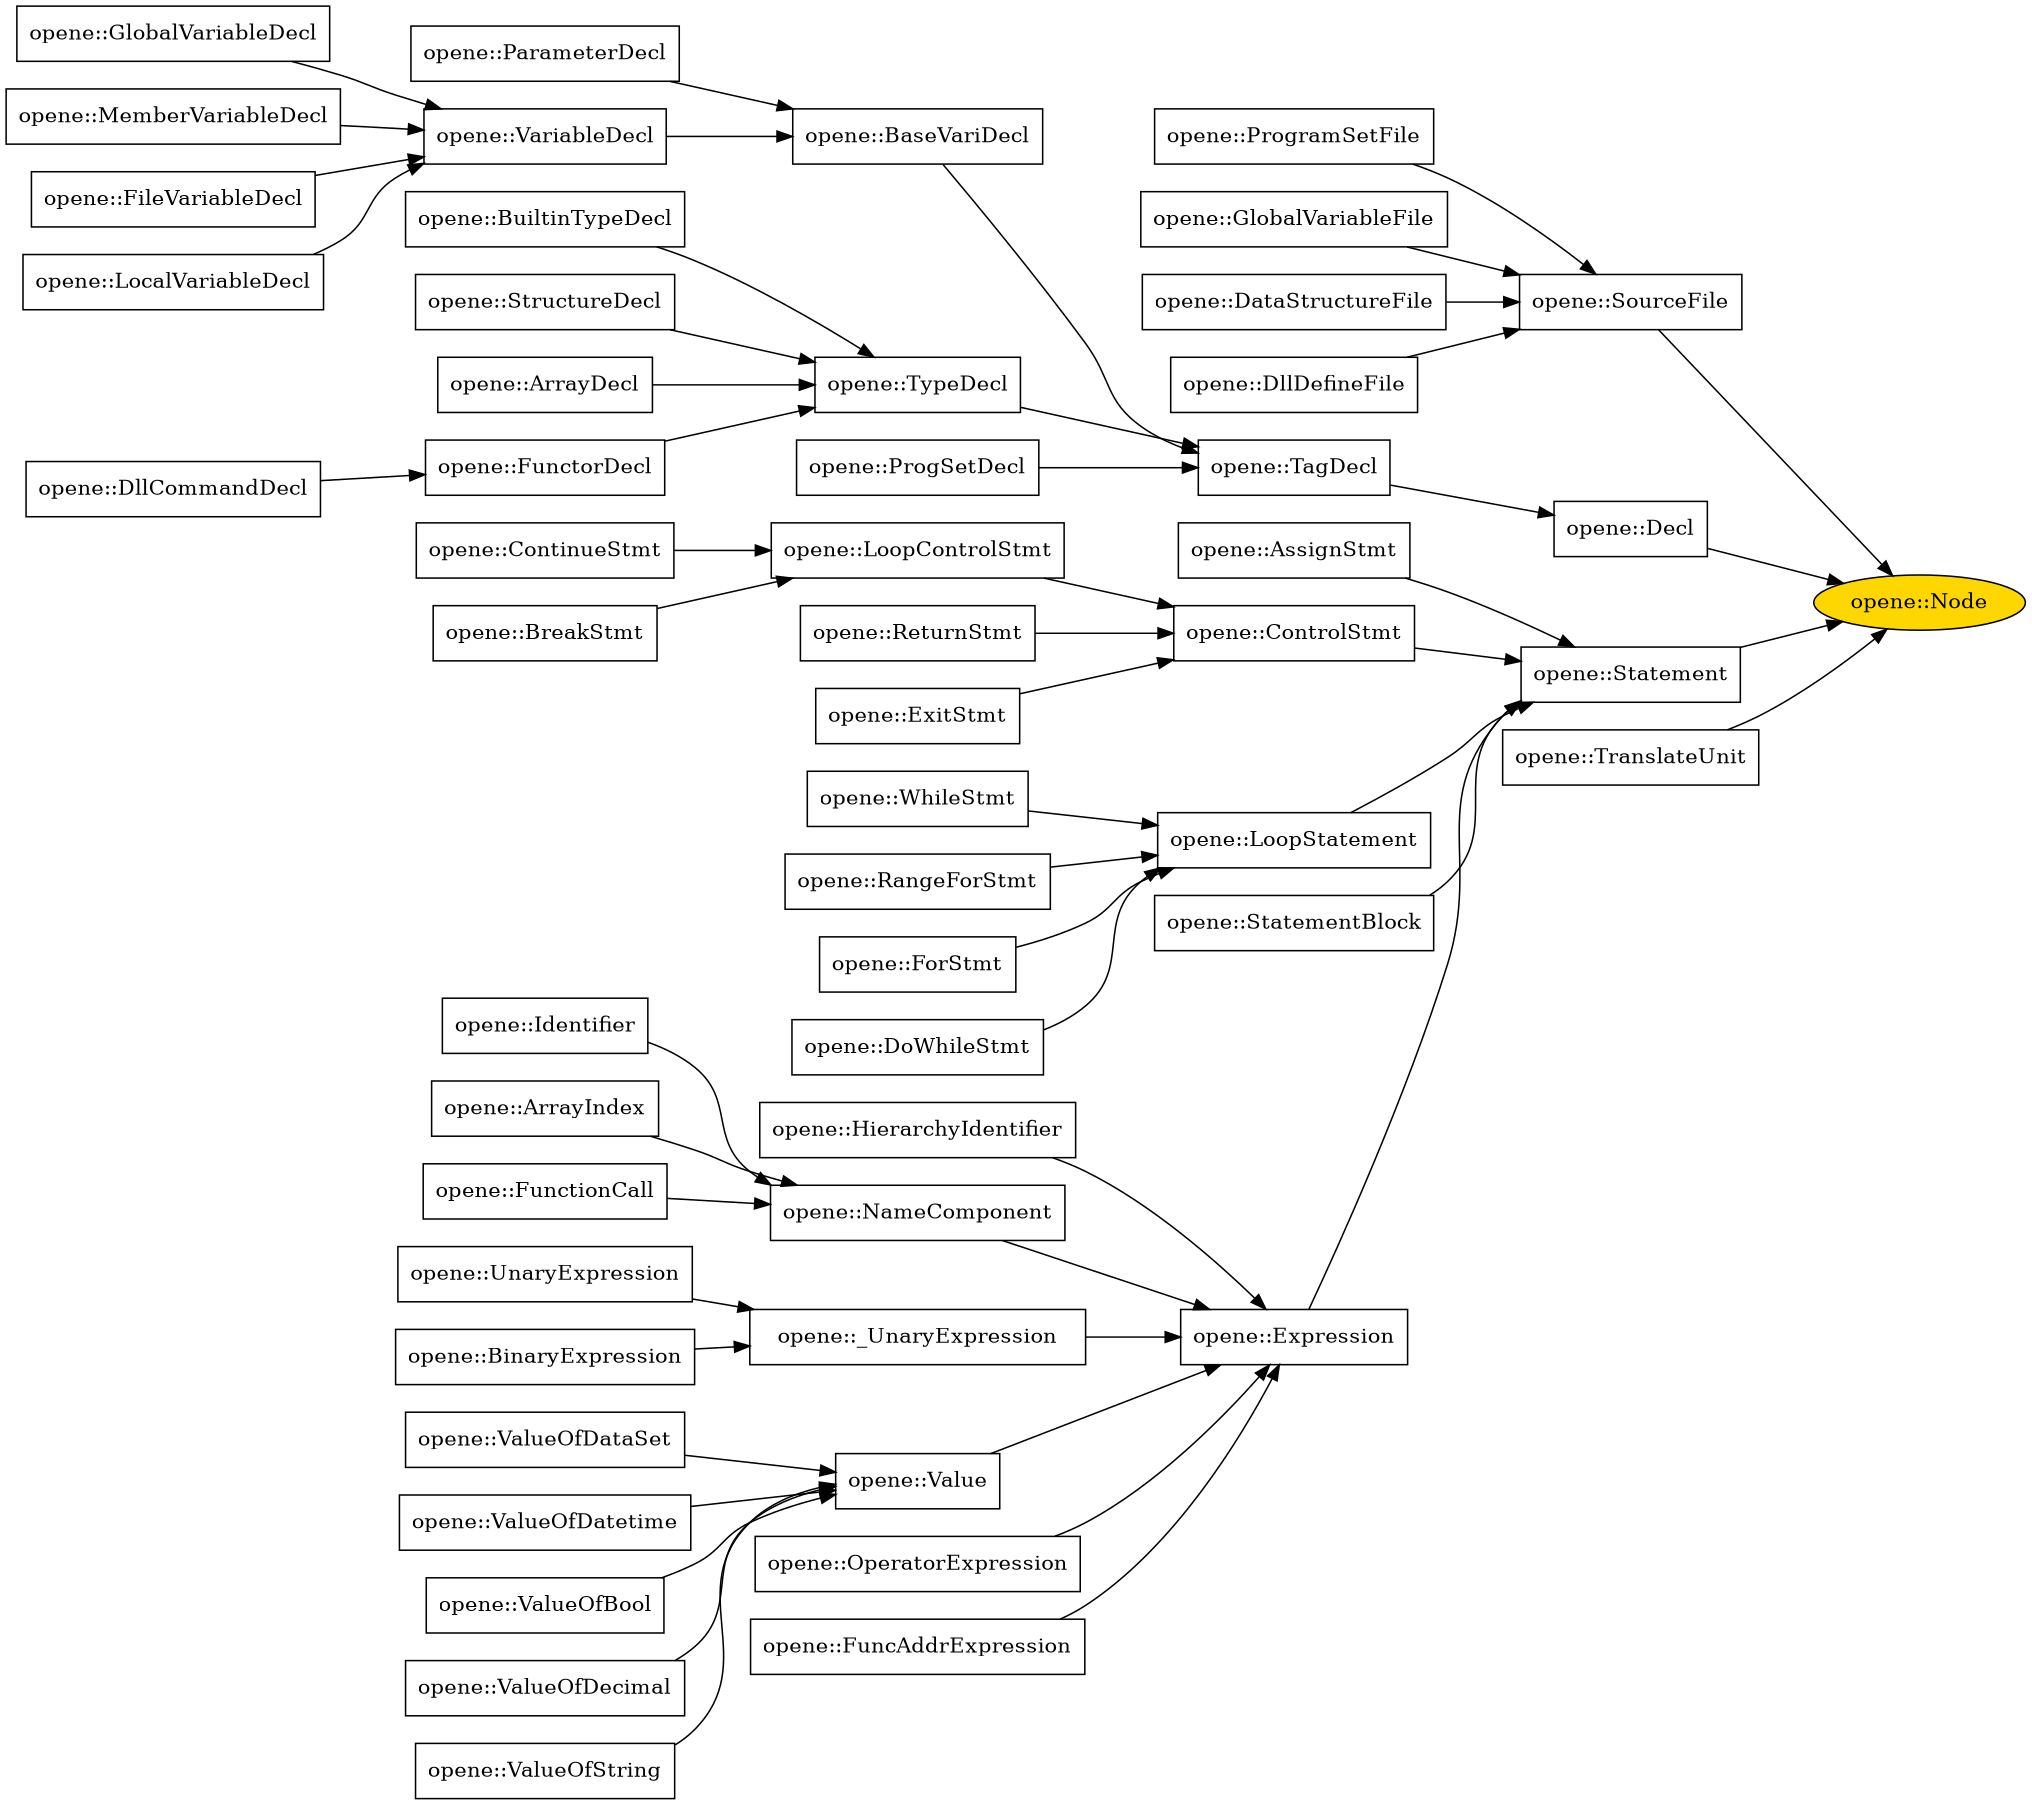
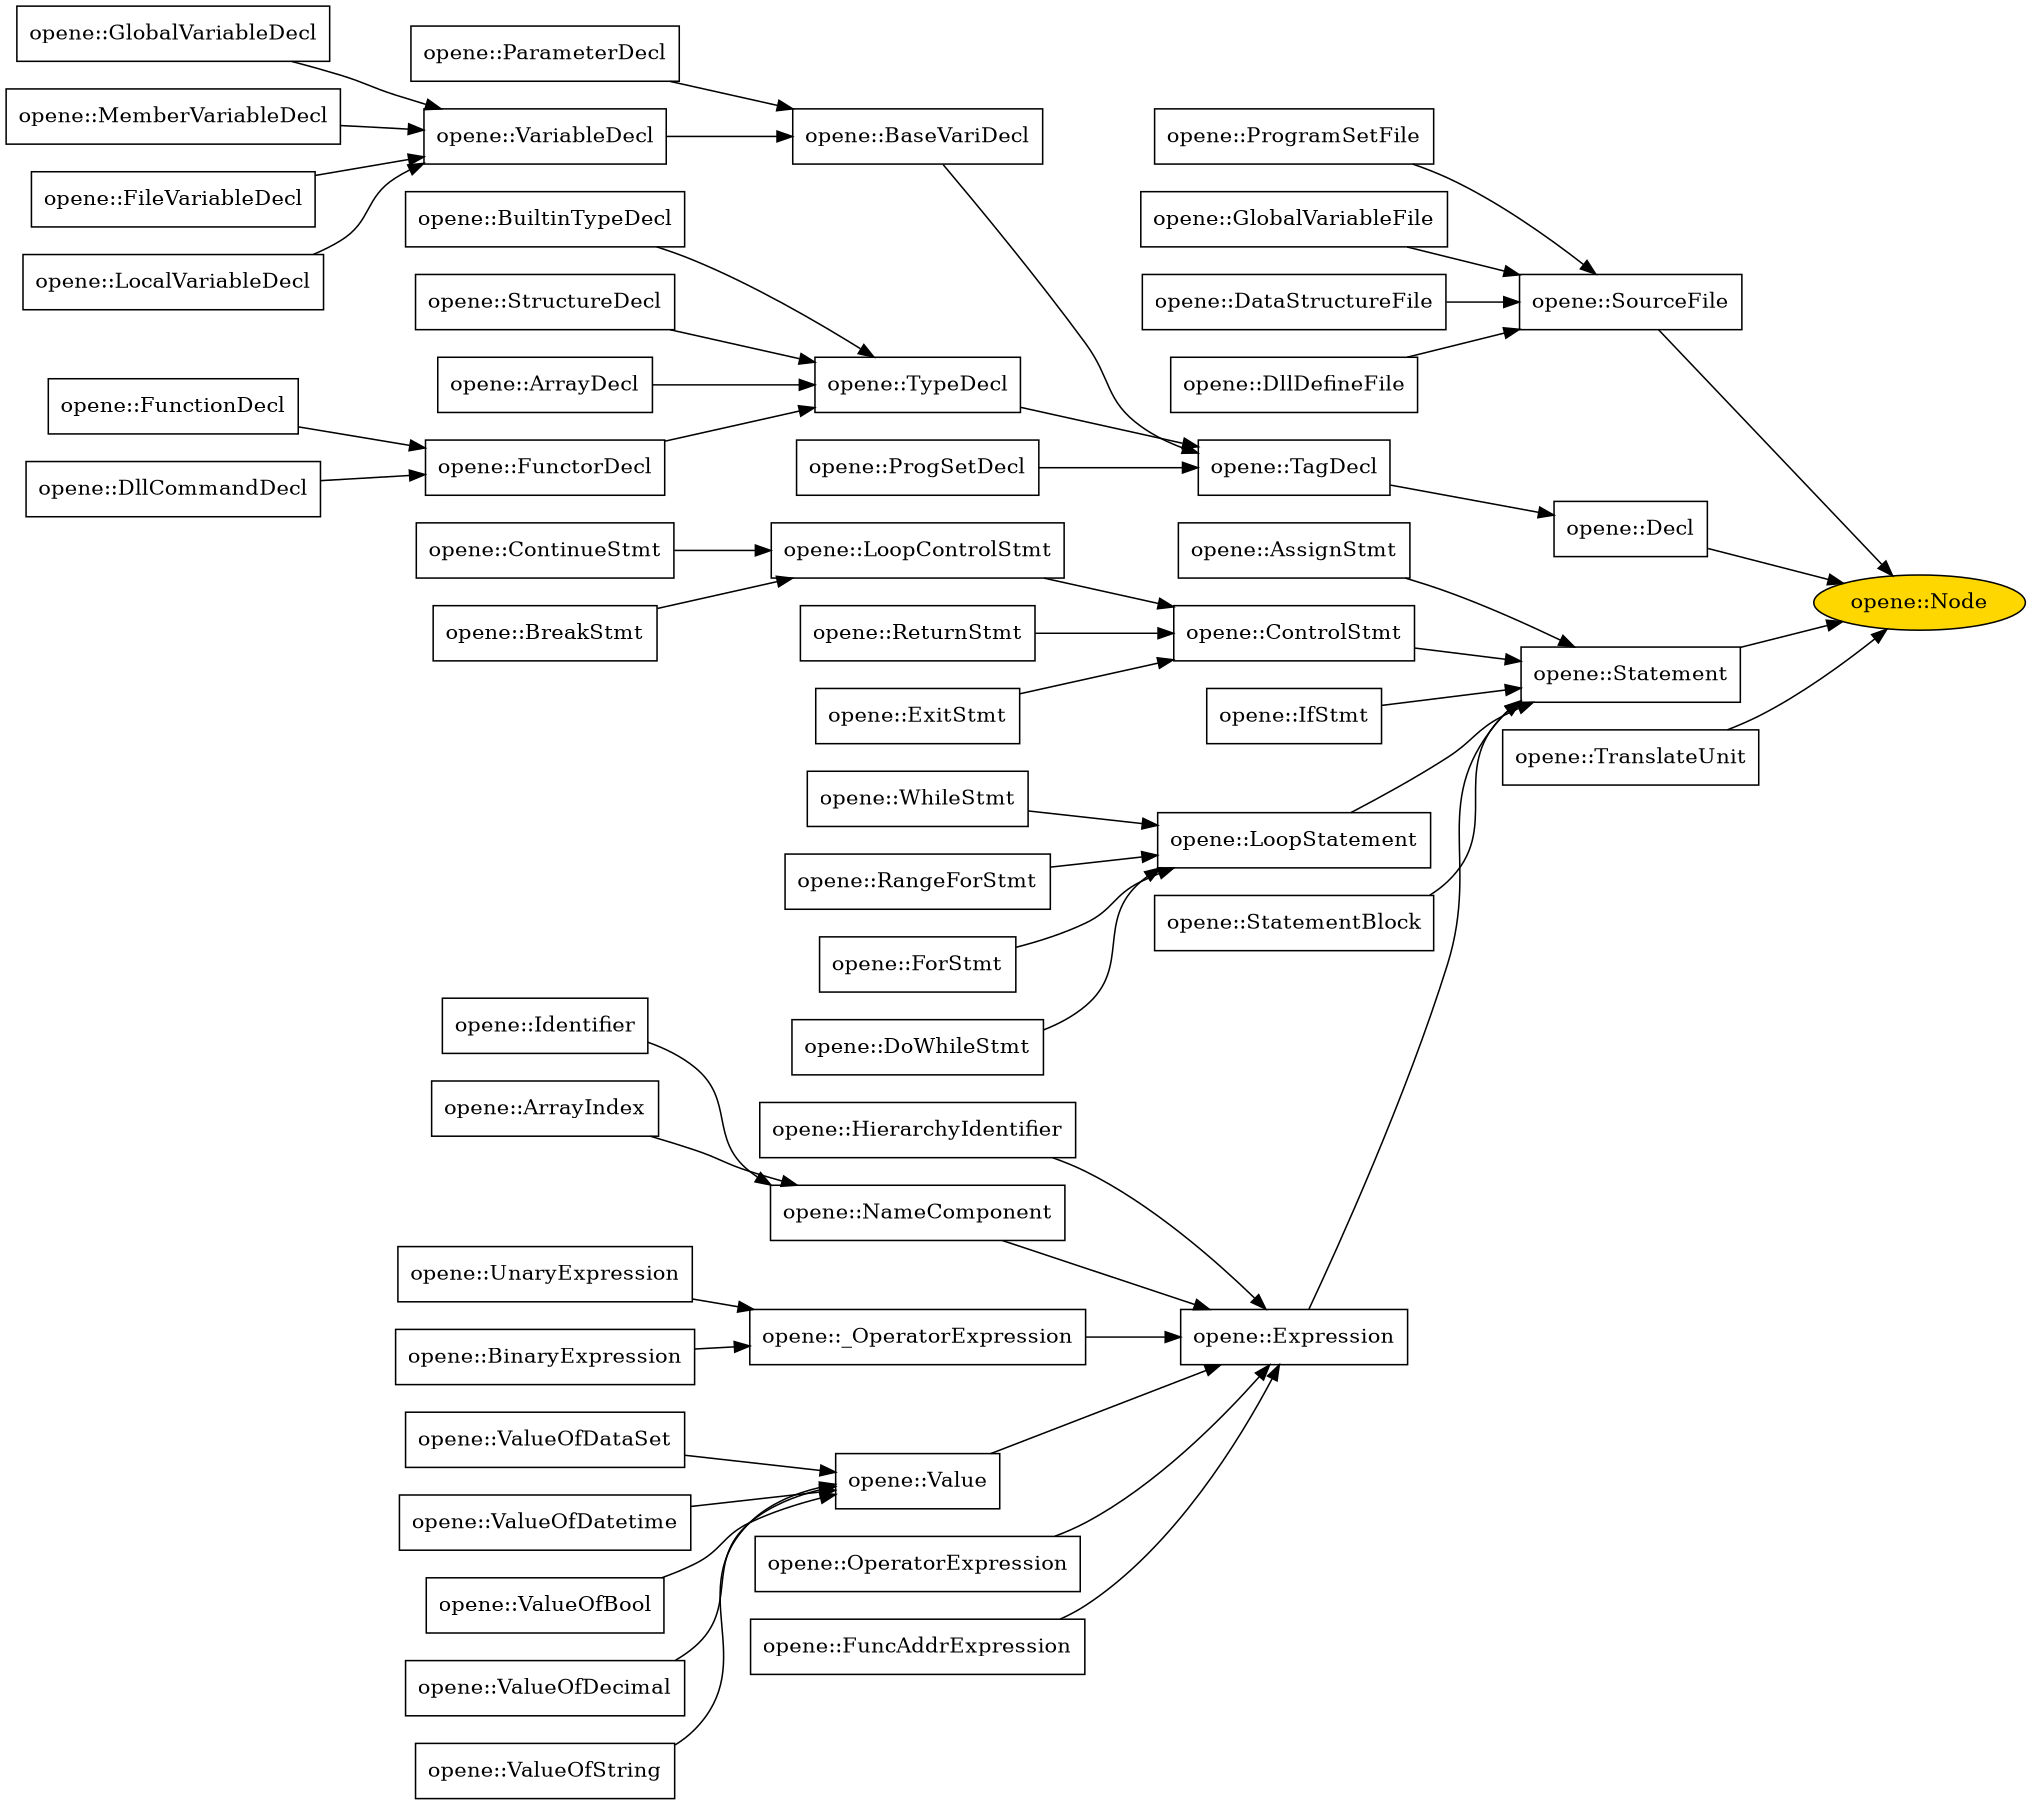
node "opene::FunctionDecl": added
node "opene::IfStmt": added
node "opene::FunctionCall": removed
node "opene::_UnaryExpression": label "opene::_UnaryExpression" -> "opene::_OperatorExpression"
